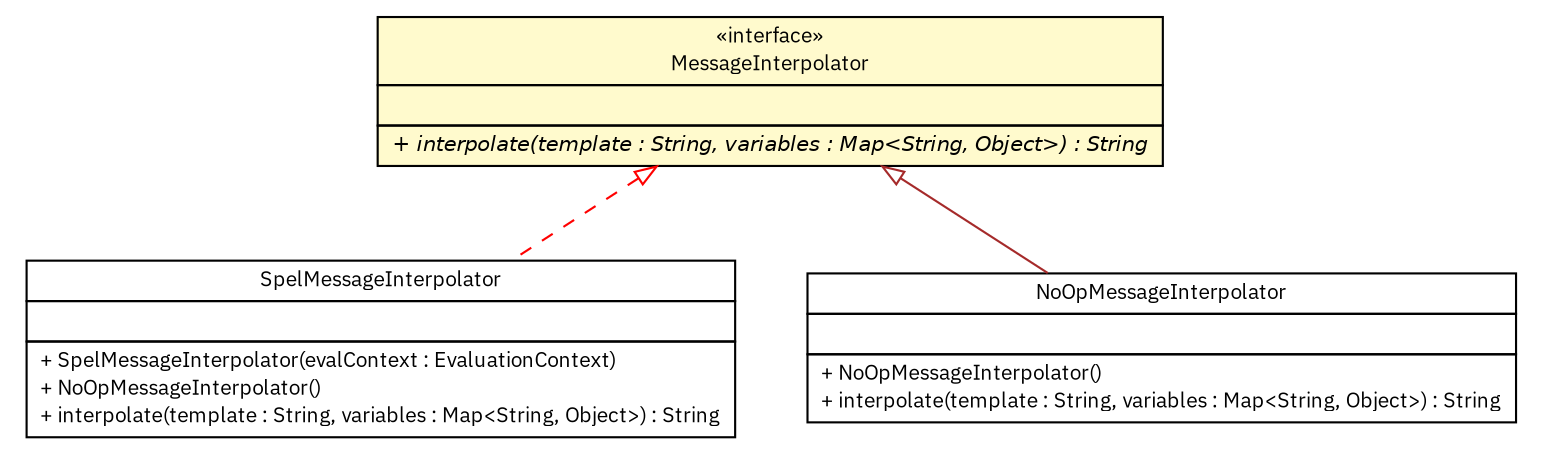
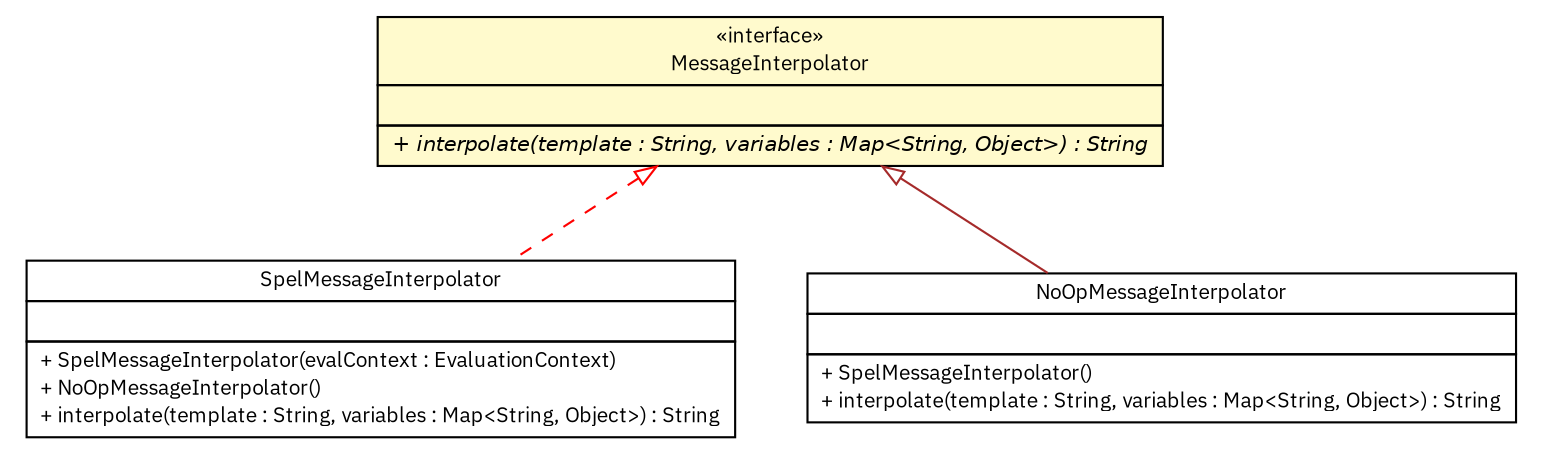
node "NoOpMessageInterpolator": text "+ NoOpMessageInterpolator()" -> "+ SpelMessageInterpolator()"
